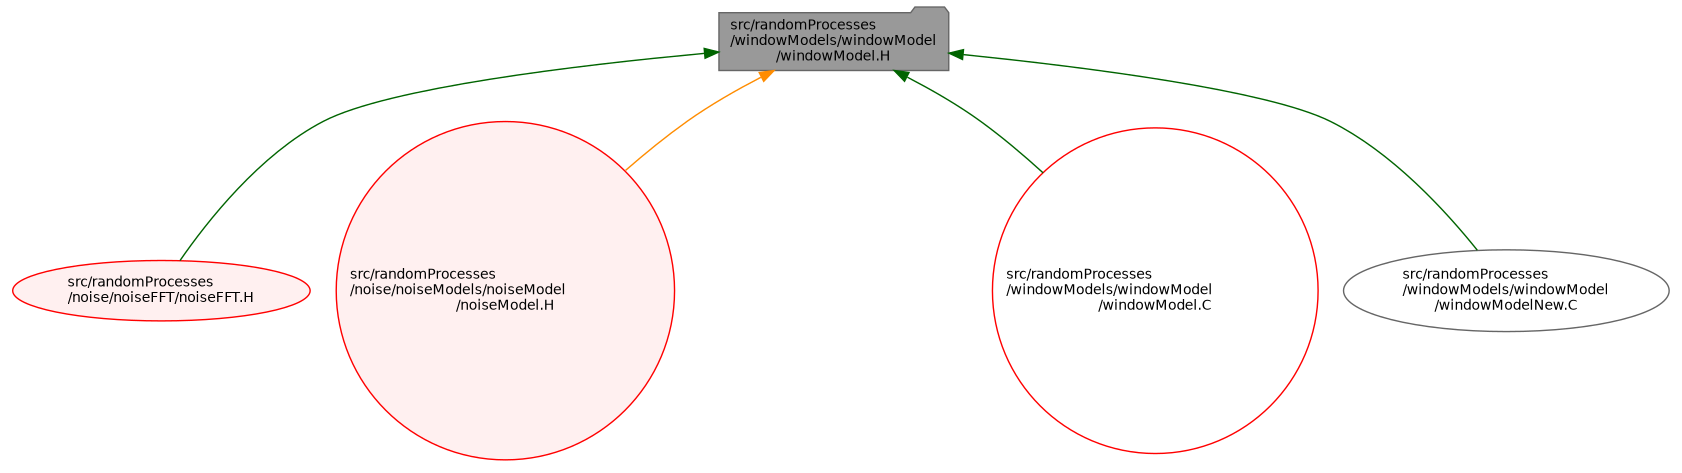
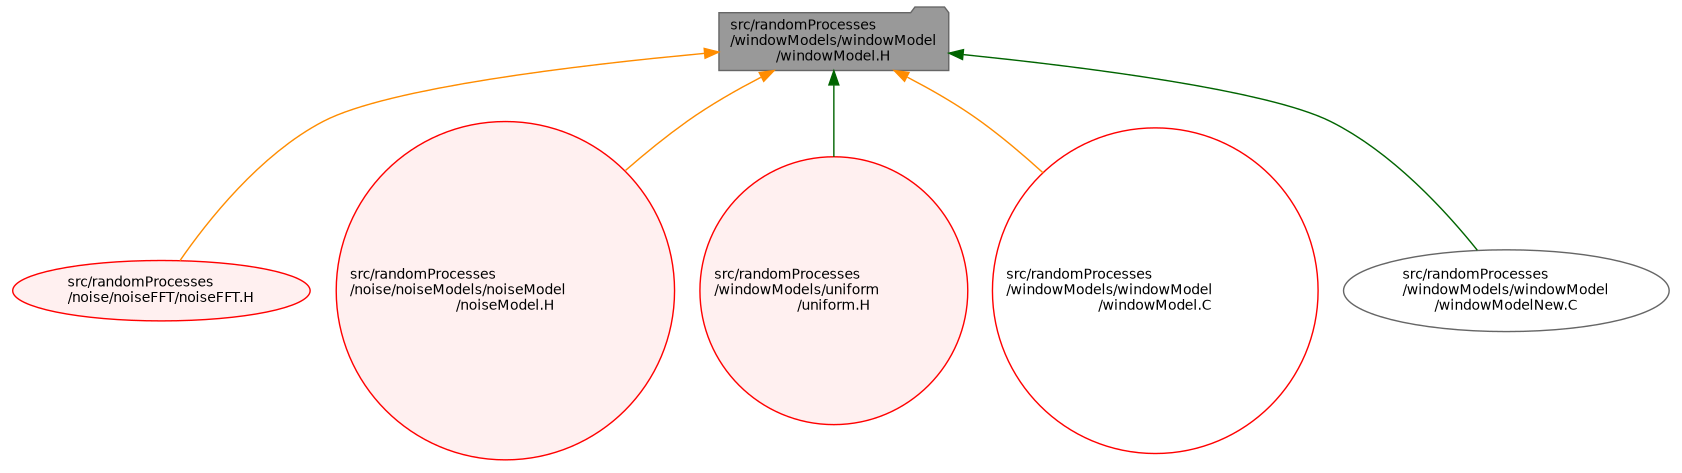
edge "src/randomProcesses /noise/noiseFFT/noiseFFT.H" -> "src/randomProcesses /windowModels/windowModel /windowModel.H": color darkgreen -> darkorange
edge "src/randomProcesses /windowModels/windowModel /windowModel.C" -> "src/randomProcesses /windowModels/windowModel /windowModel.H": color darkgreen -> darkorange
node "src/randomProcesses /windowModels/uniform /uniform.H": added
